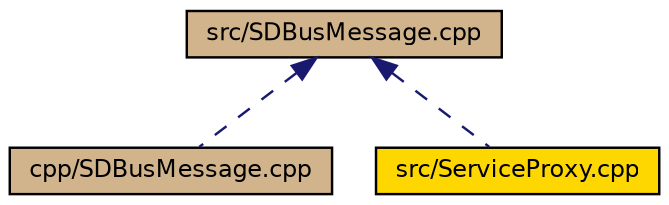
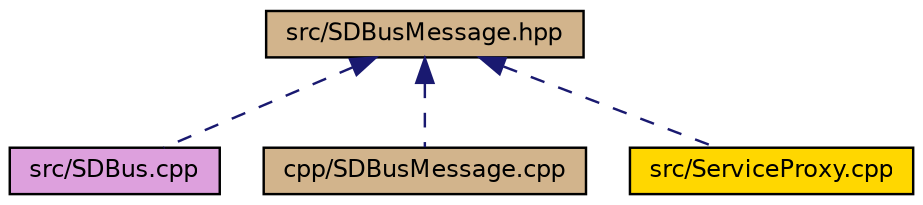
node "src/SDBusMessage.cpp": label "src/SDBusMessage.cpp" -> "src/SDBusMessage.hpp"
node "src/SDBus.cpp": added
